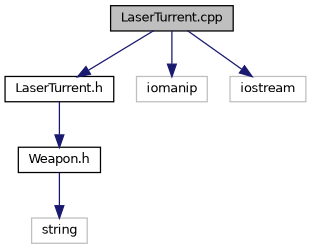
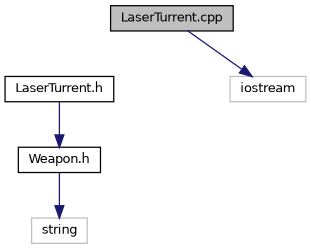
edge "LaserTurrent.cpp" -> "LaserTurrent.h": removed
node "iomanip": removed
